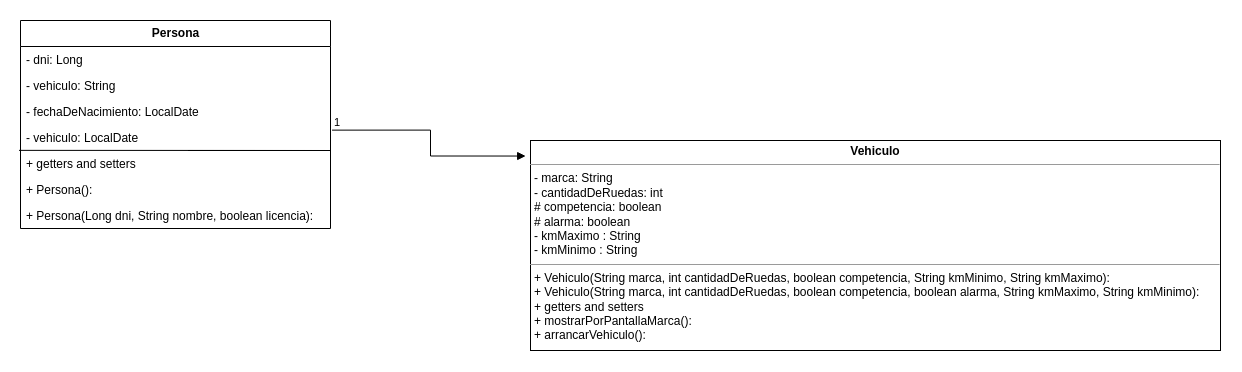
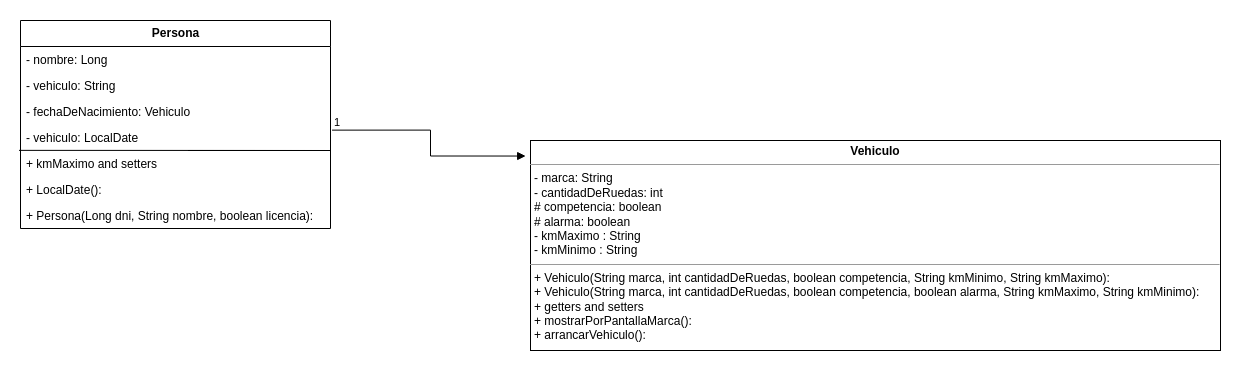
node "- dni: Long": label "- dni: Long" -> "- nombre: Long"
node "- fechaDeNacimiento: LocalDate": label "- fechaDeNacimiento: LocalDate" -> "- fechaDeNacimiento: Vehiculo"
node "+ getters and setters": label "+ getters and setters" -> "+ kmMaximo and setters"
node "+ Persona():": label "+ Persona():" -> "+ LocalDate():"
